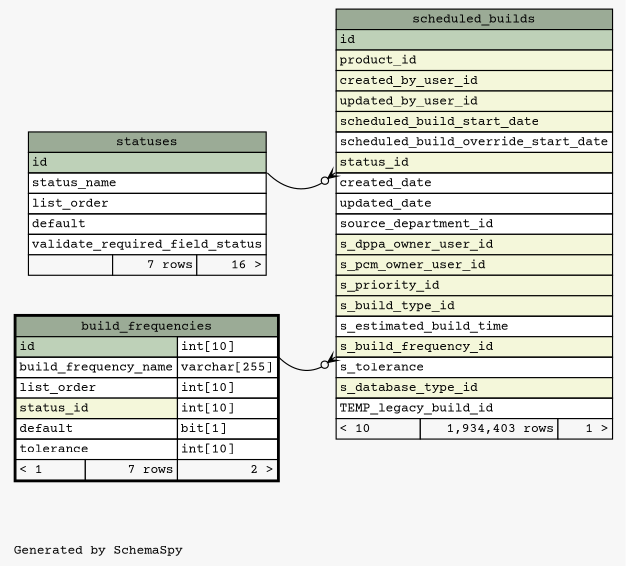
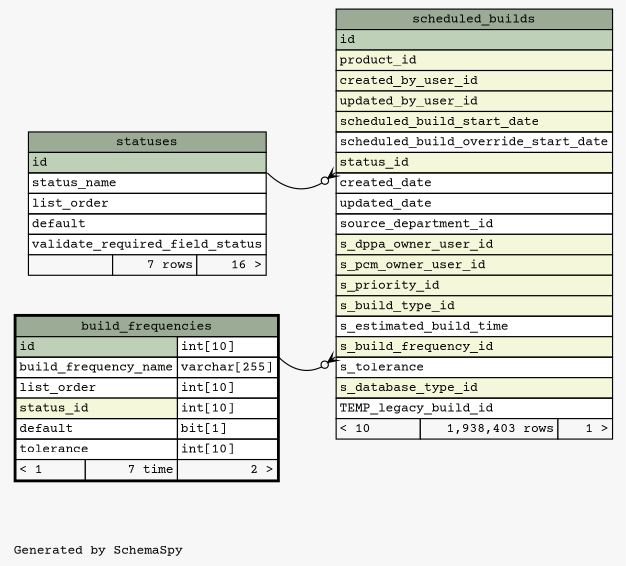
node "scheduled_builds": text "1,934,403 rows" -> "1,938,403 rows"
node "build_frequencies": text "7 rows" -> "7 time"
